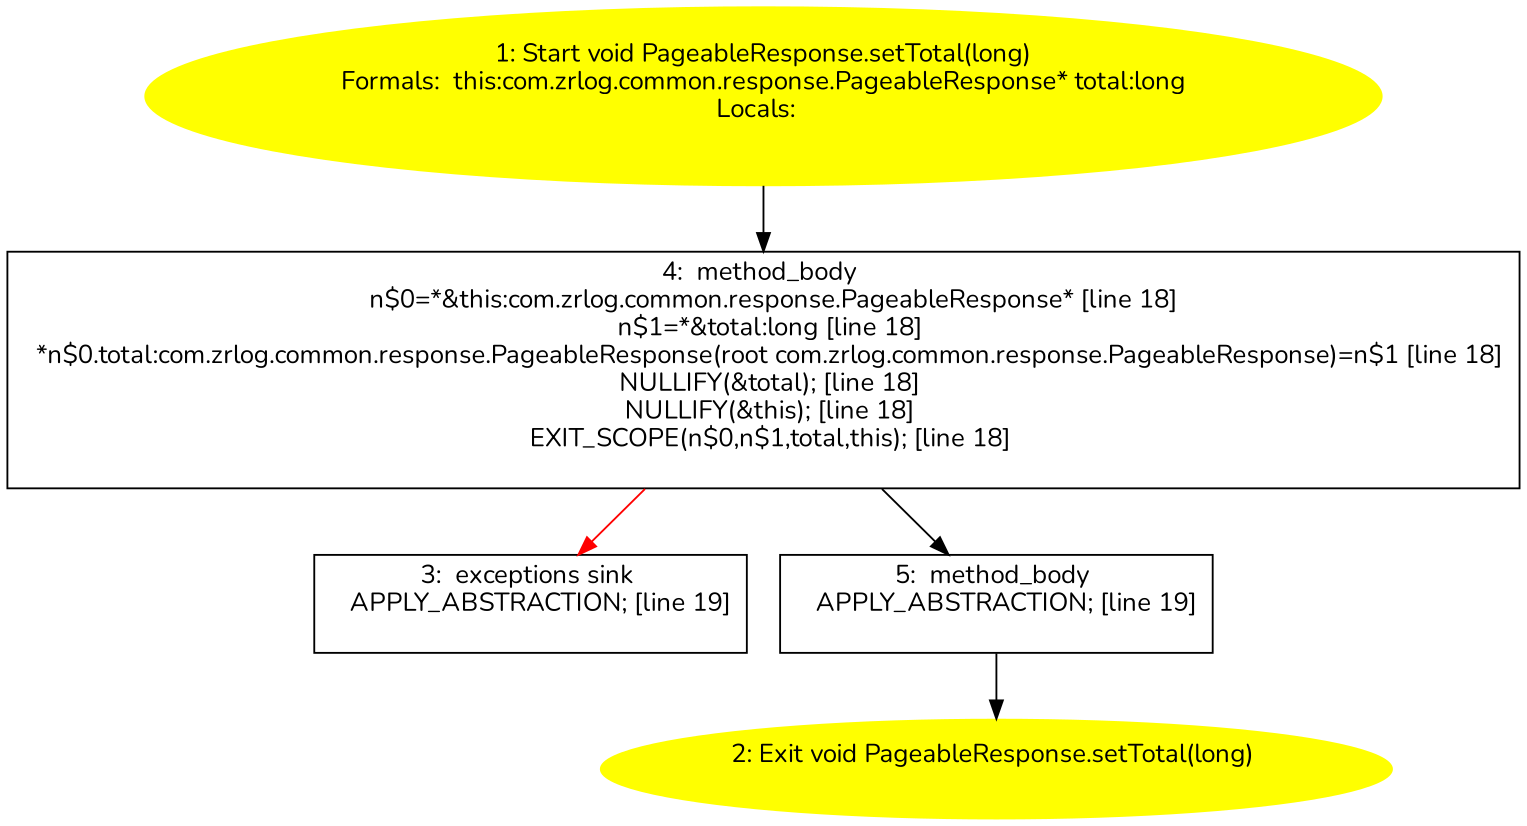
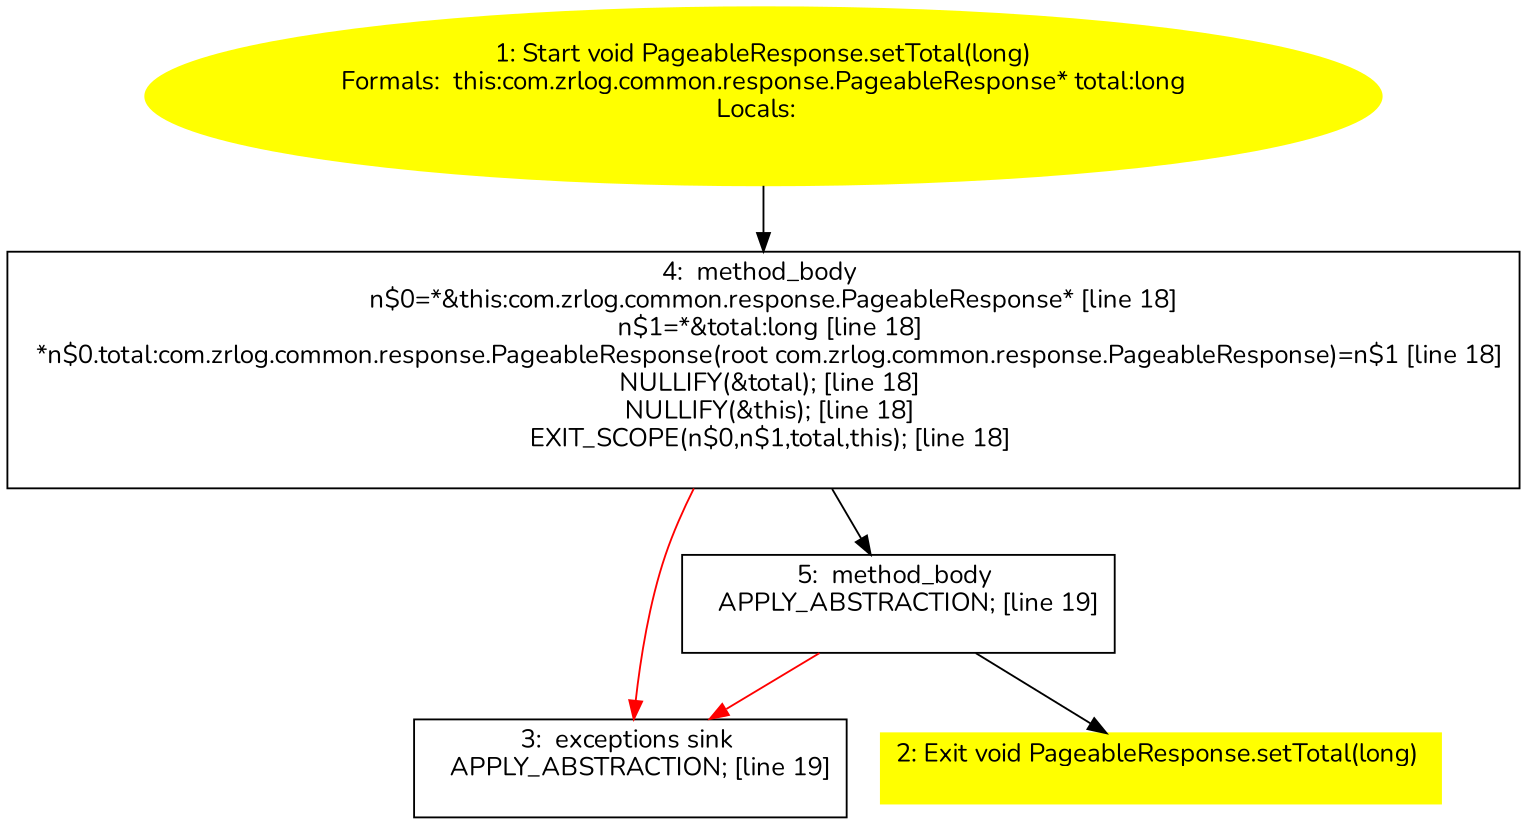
edge "5:  method_body APPLY_ABSTRACTION; [line 19]" -> "3:  exceptions sink APPLY_ABSTRACTION; [line 19]": added
node "2: Exit void PageableResponse.setTotal(long)": shape ellipse -> box
